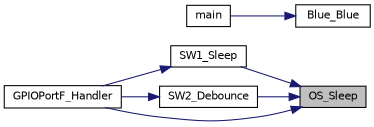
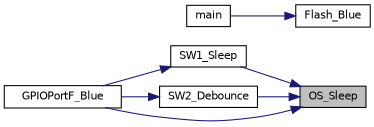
node "Blue_Blue": label "Blue_Blue" -> "Flash_Blue"
node "GPIOPortF_Handler": label "GPIOPortF_Handler" -> "GPIOPortF_Blue"
